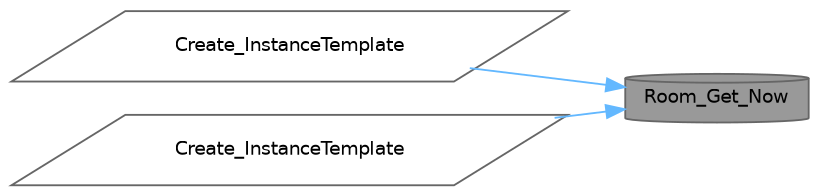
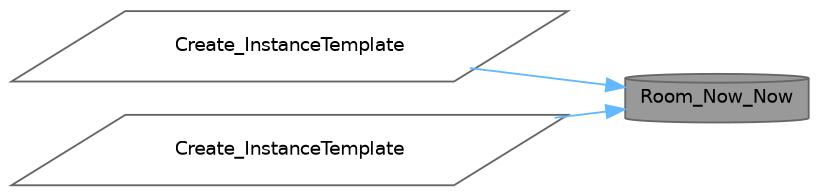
node "Room_Get_Now": label "Room_Get_Now" -> "Room_Now_Now"
